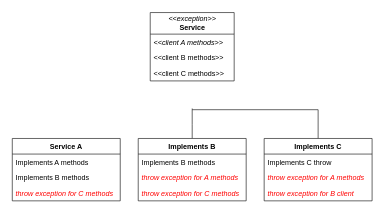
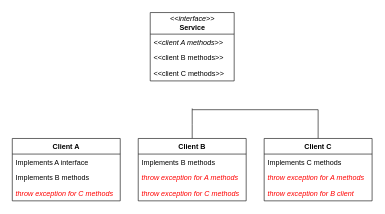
node "<<exception>> Service": label "<<exception>> Service" -> "<<interface>> Service"
node "Service A": label "Service A" -> "Client A"
node "Implements B": label "Implements B" -> "Client B"
node "Implements C": label "Implements C" -> "Client C"
node "Implements A methods": label "Implements A methods" -> "Implements A interface"
node "Implements C throw": label "Implements C throw" -> "Implements C methods"
